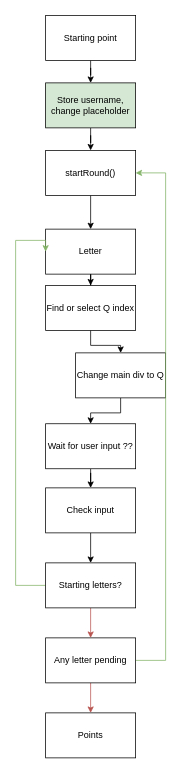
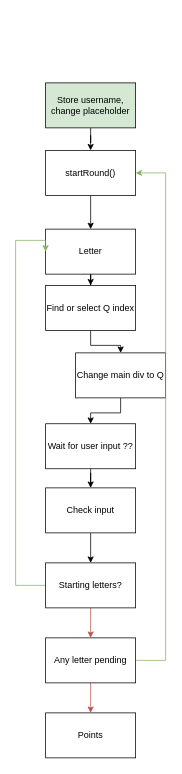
node "Starting point": removed
edge "Starting point" -> "Store username, change placeholder": removed
